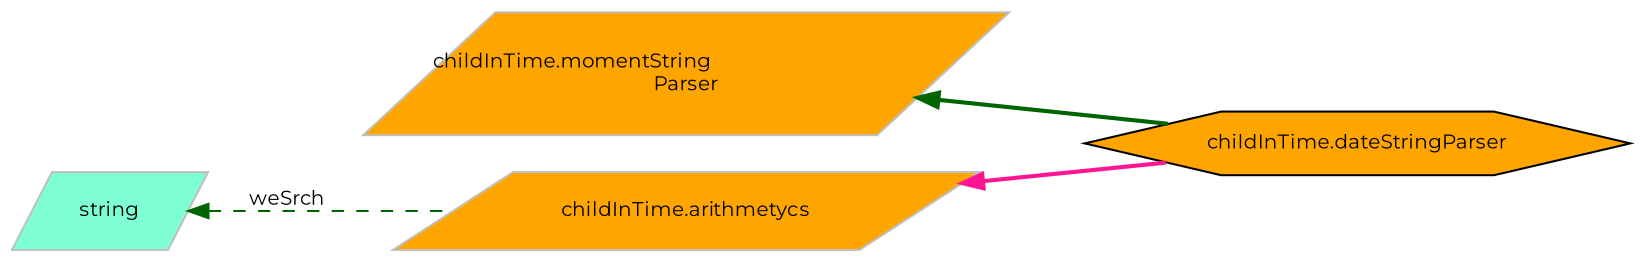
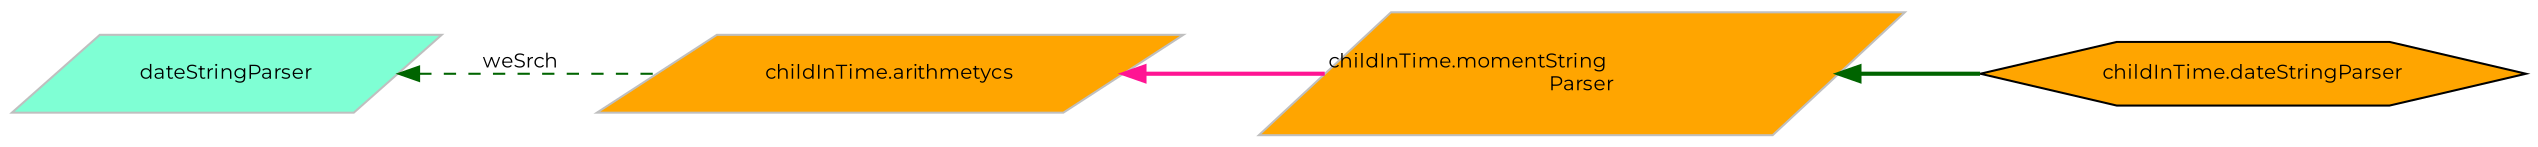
edge "childInTime.dateStringParser" -> "childInTime.arithmetycs": now "childInTime.momentString Parser" -> "childInTime.arithmetycs"
node "string": label "string" -> "dateStringParser"
